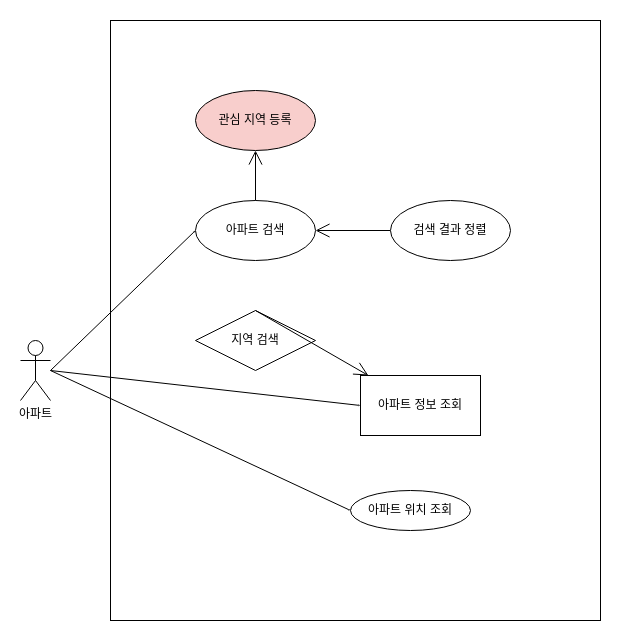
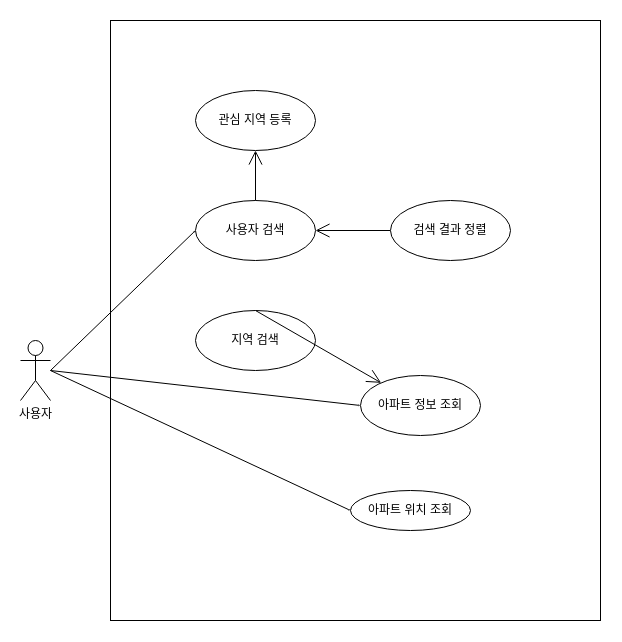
node "관심 지역 등록": fillcolor #f8cecc -> #ffffff
node "아파트 검색": label "아파트 검색" -> "사용자 검색"
node "지역 검색": shape diamond -> ellipse
node "아파트 정보 조회": shape rectangle -> ellipse
node "아파트": label "아파트" -> "사용자"
